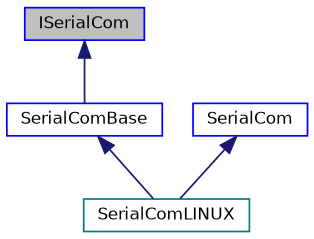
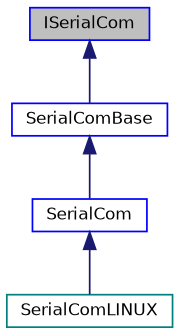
edge "SerialComLINUX" -> "SerialComBase": now "SerialCom" -> "SerialComBase"
